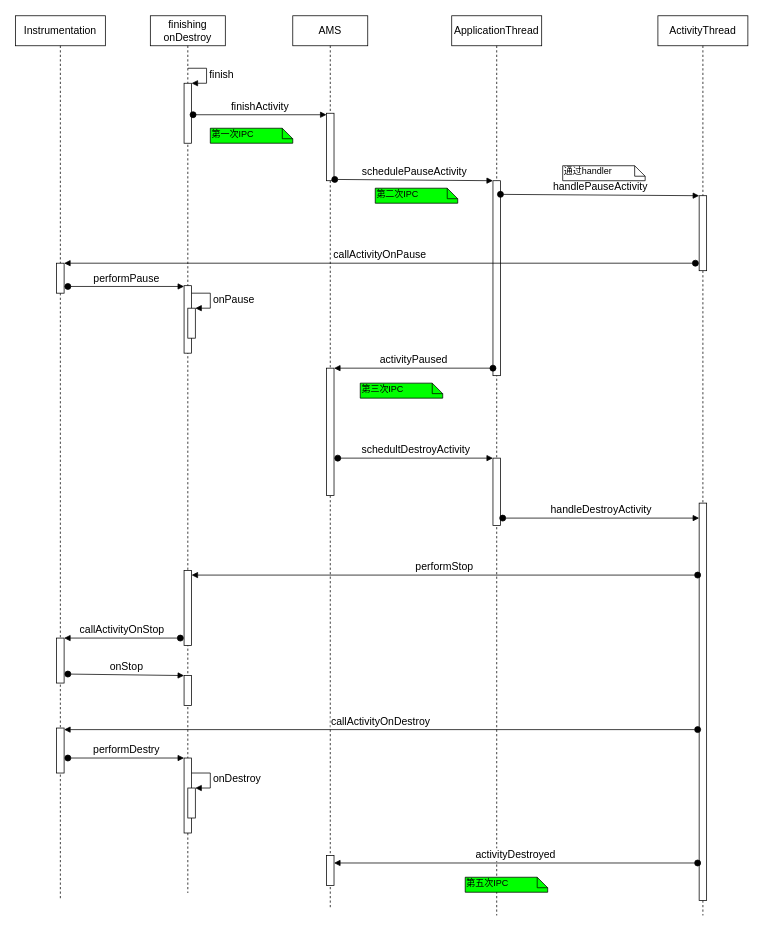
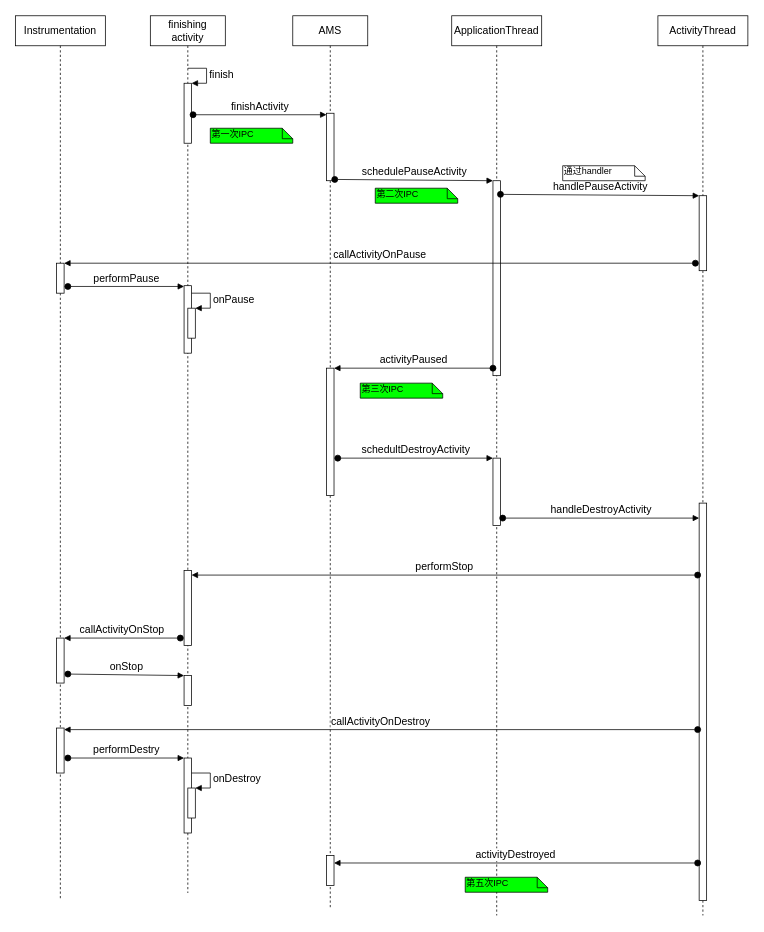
node "finishing onDestroy": label "finishing onDestroy" -> "finishing activity"
